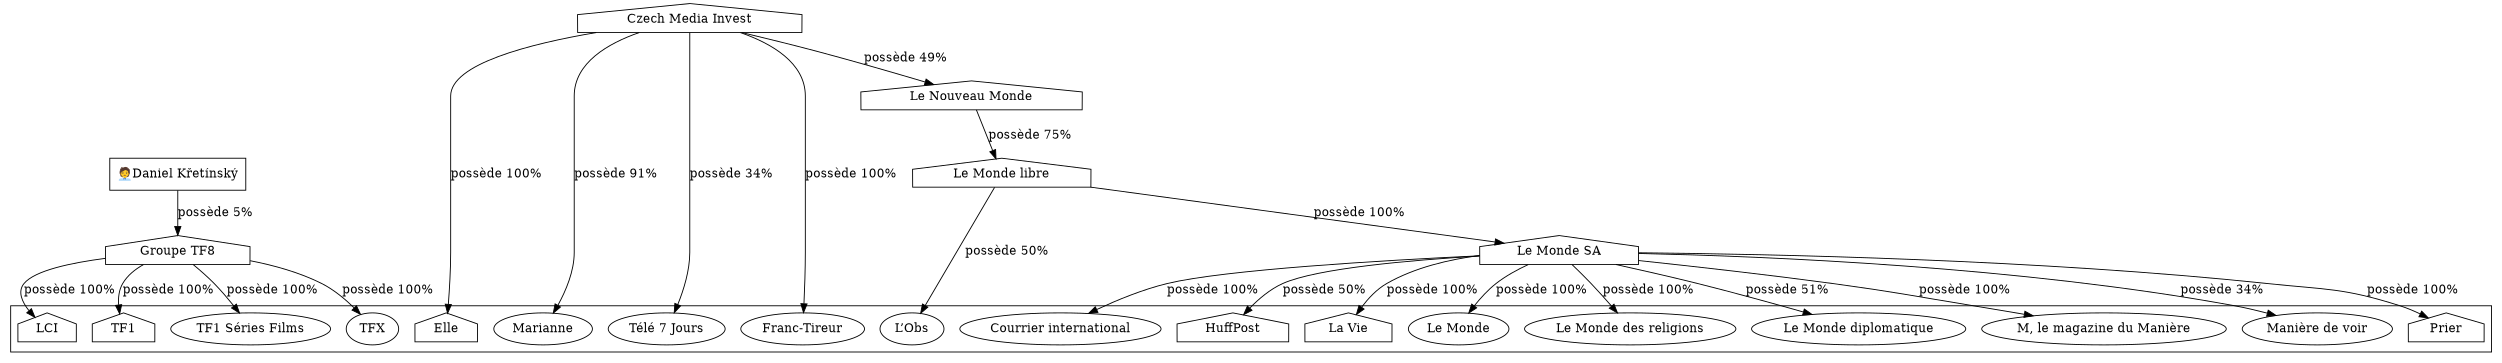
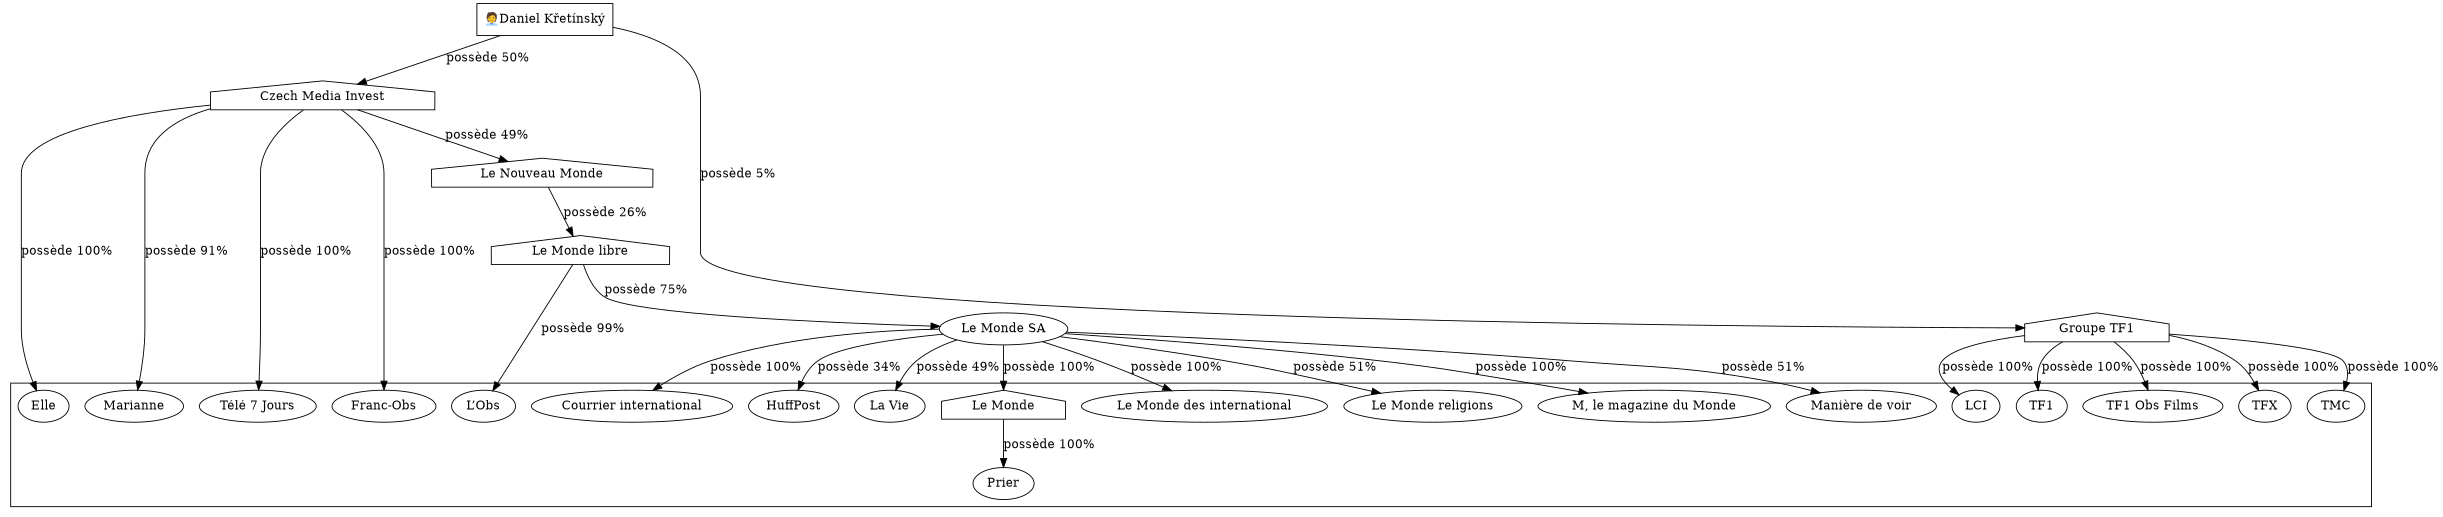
edge "🧑‍💼Daniel Křetínský" -> "Czech Media Invest": added, label "possède 50%"
edge "Le Nouveau Monde" -> "Le Monde libre": label "possède 75%" -> "possède 26%"
edge "Czech Media Invest" -> "Télé 7 Jours": label "possède 34%" -> "possède 100%"
edge "Le Monde libre" -> "Le Monde SA": label "possède 100%" -> "possède 75%"
node "Groupe TF8": label "Groupe TF8" -> "Groupe TF1"
edge "Le Monde libre" -> "L’Obs": label "possède 50%" -> "possède 99%"
node "Le Monde SA": shape house -> ellipse
edge "Le Monde SA" -> "Prier": now "Le Monde" -> "Prier"
edge "Le Monde SA" -> "HuffPost": label "possède 50%" -> "possède 34%"
edge "Le Monde SA" -> "La Vie": label "possède 100%" -> "possède 49%"
edge "Le Monde SA" -> "Manière de voir": label "possède 34%" -> "possède 51%"
node "LCI": shape house -> ellipse
node "TF1": shape house -> ellipse
node "TF1 Séries Films": label "TF1 Séries Films" -> "TF1 Obs Films"
node "Elle": shape house -> ellipse
node "Franc-Tireur": label "Franc-Tireur" -> "Franc-Obs"
node "HuffPost": shape house -> ellipse
node "La Vie": shape house -> ellipse
node "Le Monde": shape ellipse -> house
node "Le Monde des religions": label "Le Monde des religions" -> "Le Monde des international"
node "Le Monde diplomatique": label "Le Monde diplomatique" -> "Le Monde religions"
node "M, le magazine du Manière": label "M, le magazine du Manière" -> "M, le magazine du Monde"
node "Prier": shape house -> ellipse
node "TMC": added
